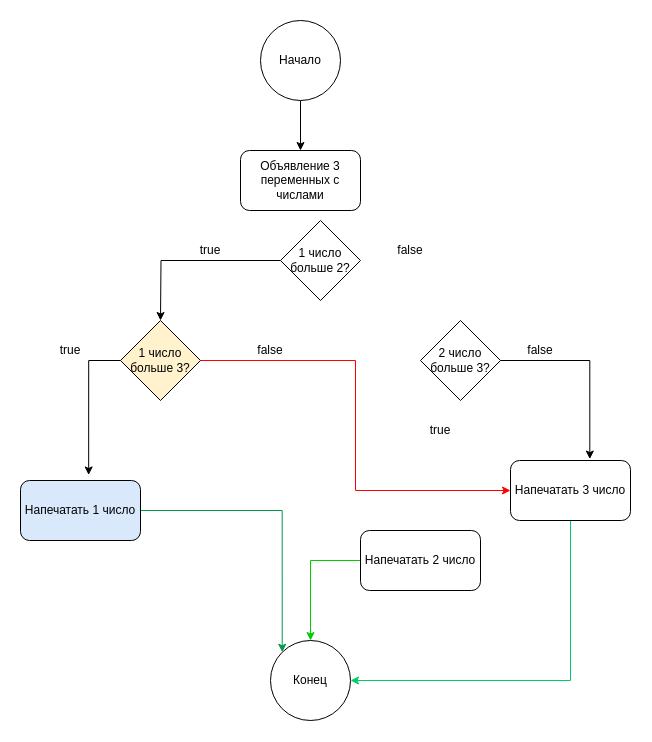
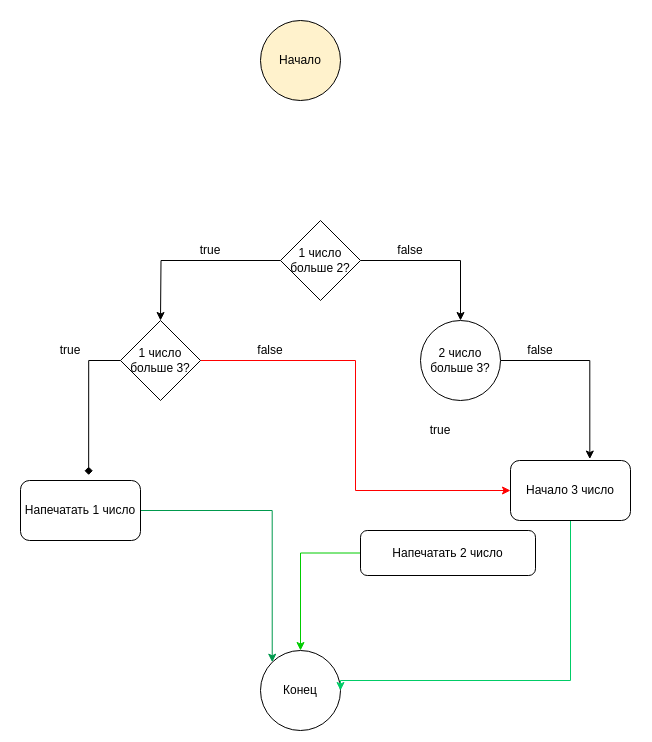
node "Начало": fillcolor #ffffff -> #fff2cc
edge "Начало" -> "Объявление 3 переменных с числами": removed
node "Объявление 3 переменных с числами": removed
edge "1 число больше 2?" -> "2 число больше 3?": added
node "1 число больше 3?": fillcolor #fff2cc -> #ffffff
node "2 число больше 3?": shape diamond -> ellipse
edge "1 число больше 3?" -> "Напечатать 1 число": arrowhead classic -> diamond
node "Напечатать 3 число": label "Напечатать 3 число" -> "Начало 3 число"
node "Напечатать 1 число": fillcolor #dae8fc -> #ffffff
node "Напечатать 2 число": size 120x60 -> 175x45
node "Конец": moved (311, 681) -> (301, 691)
